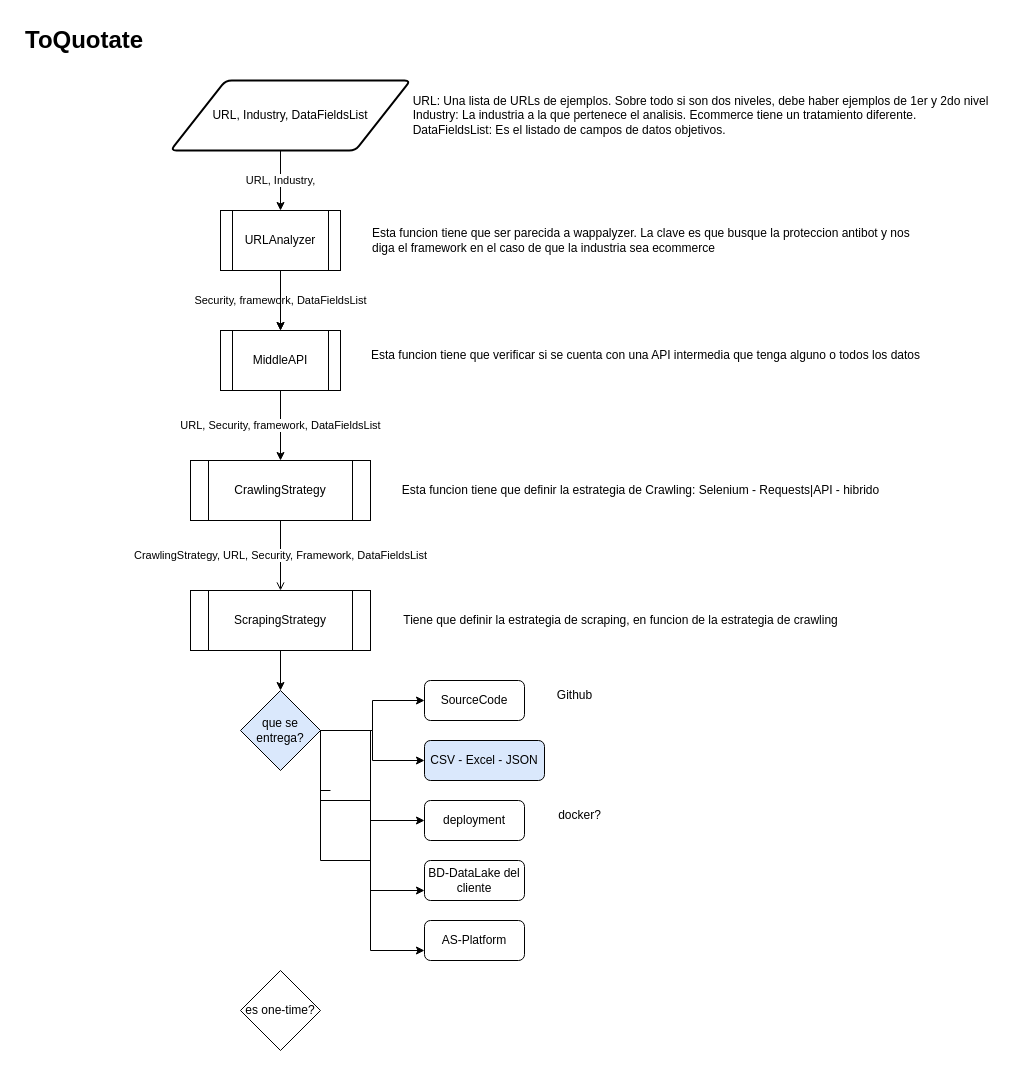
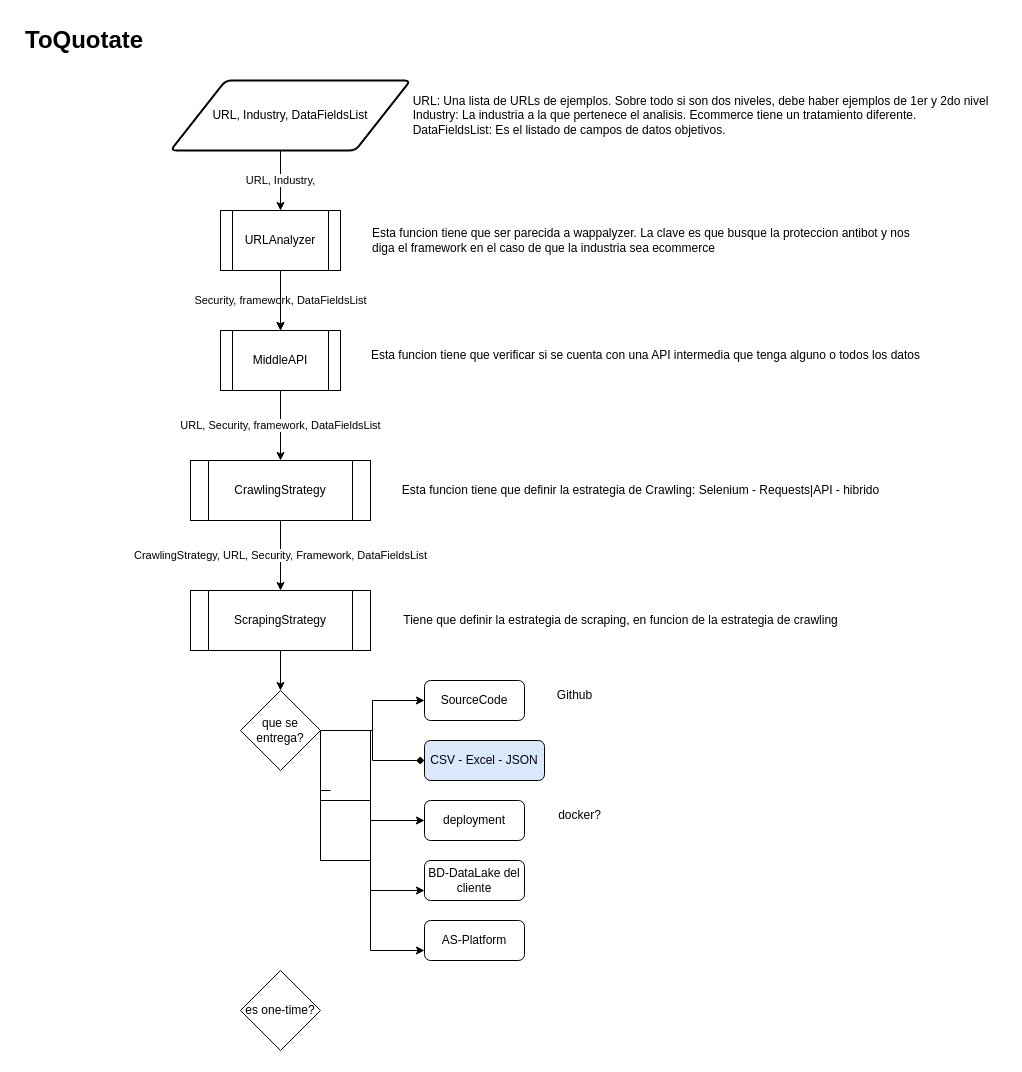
edge "CrawlingStrategy" -> "ScrapingStrategy": arrowhead open -> classic
node "que se entrega?": fillcolor #dae8fc -> #ffffff
edge "que se entrega?" -> "CSV - Excel - JSON": arrowhead classic -> diamond
